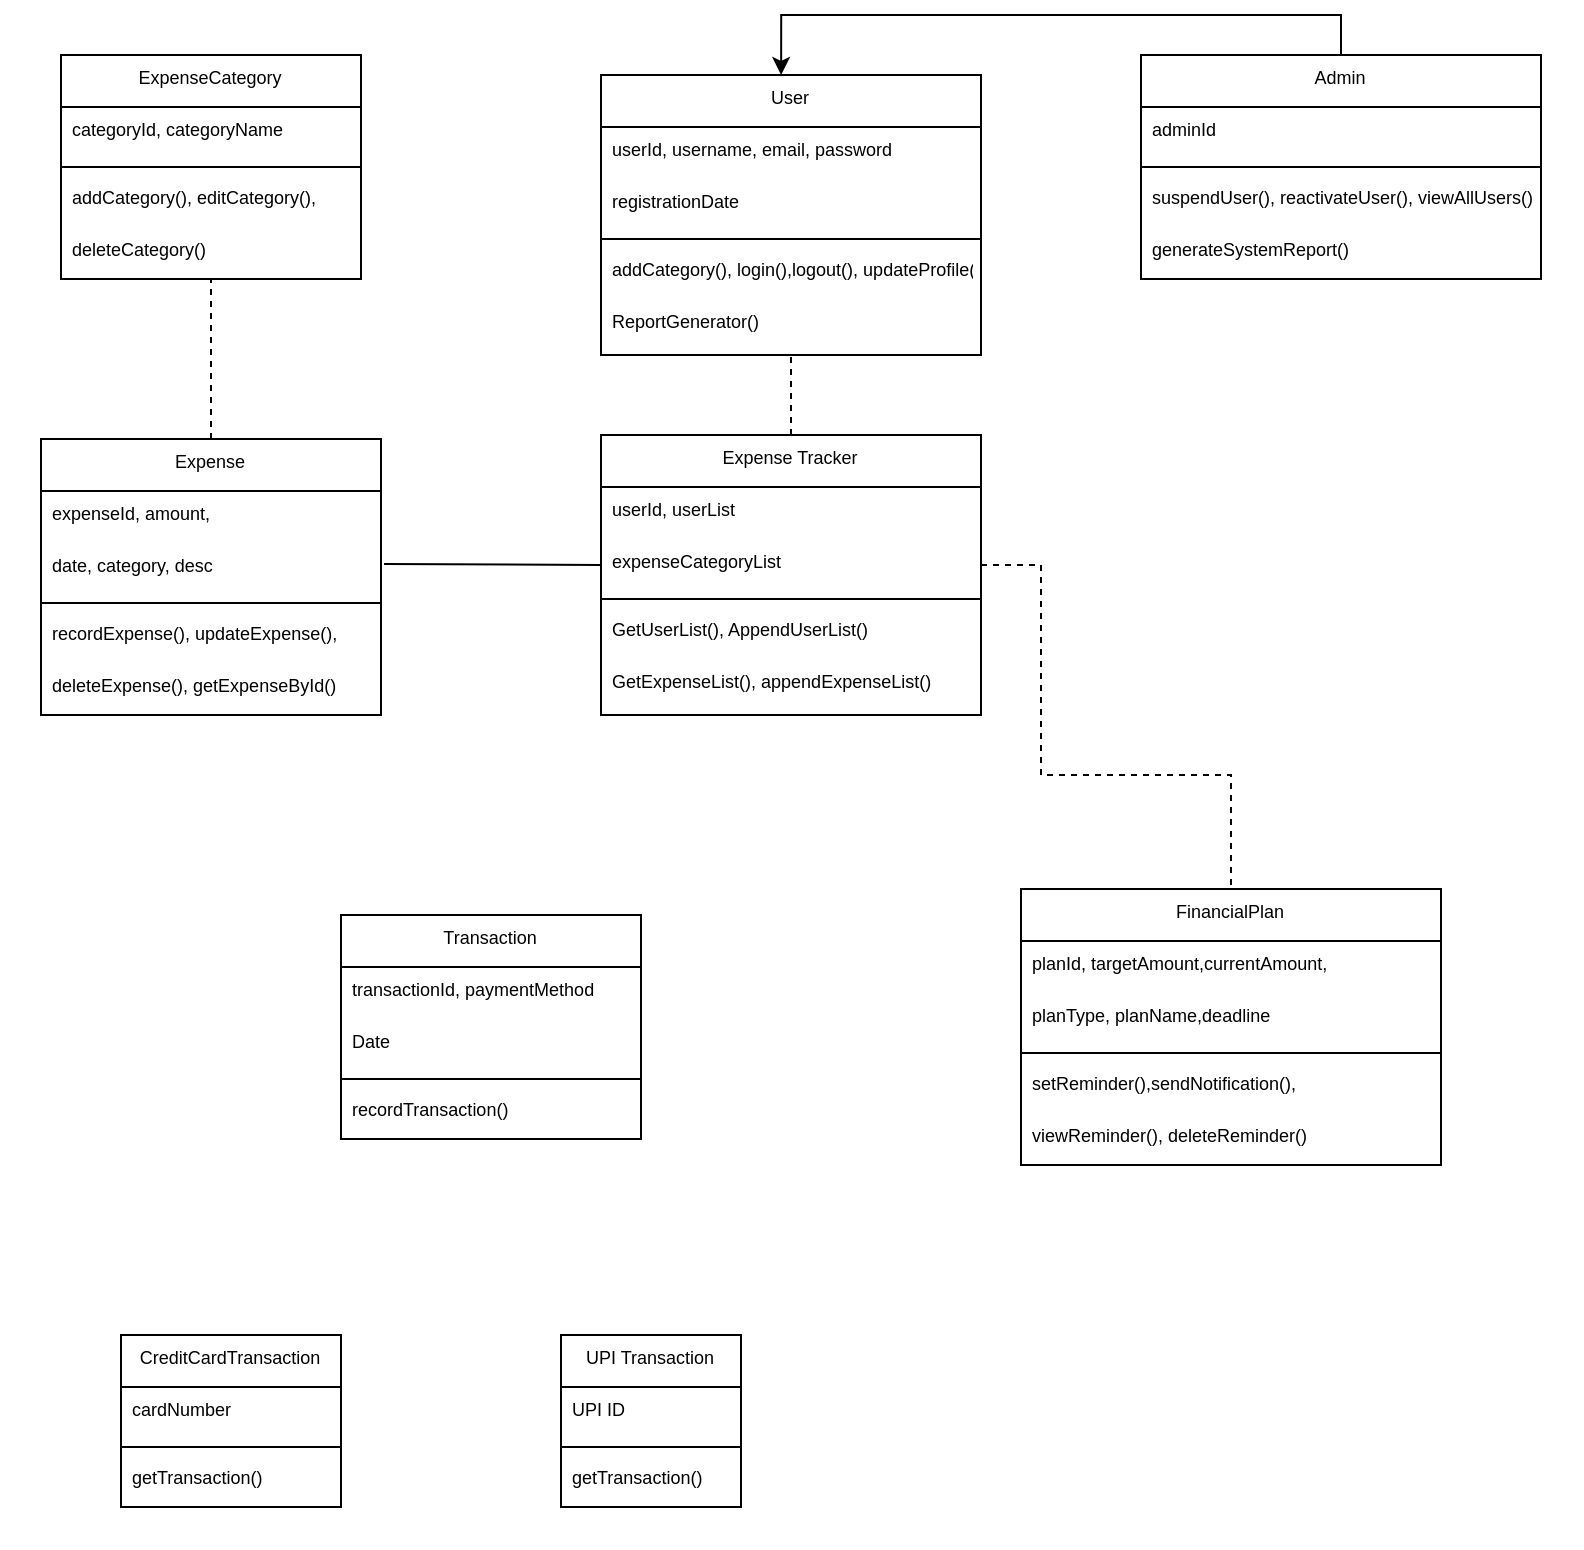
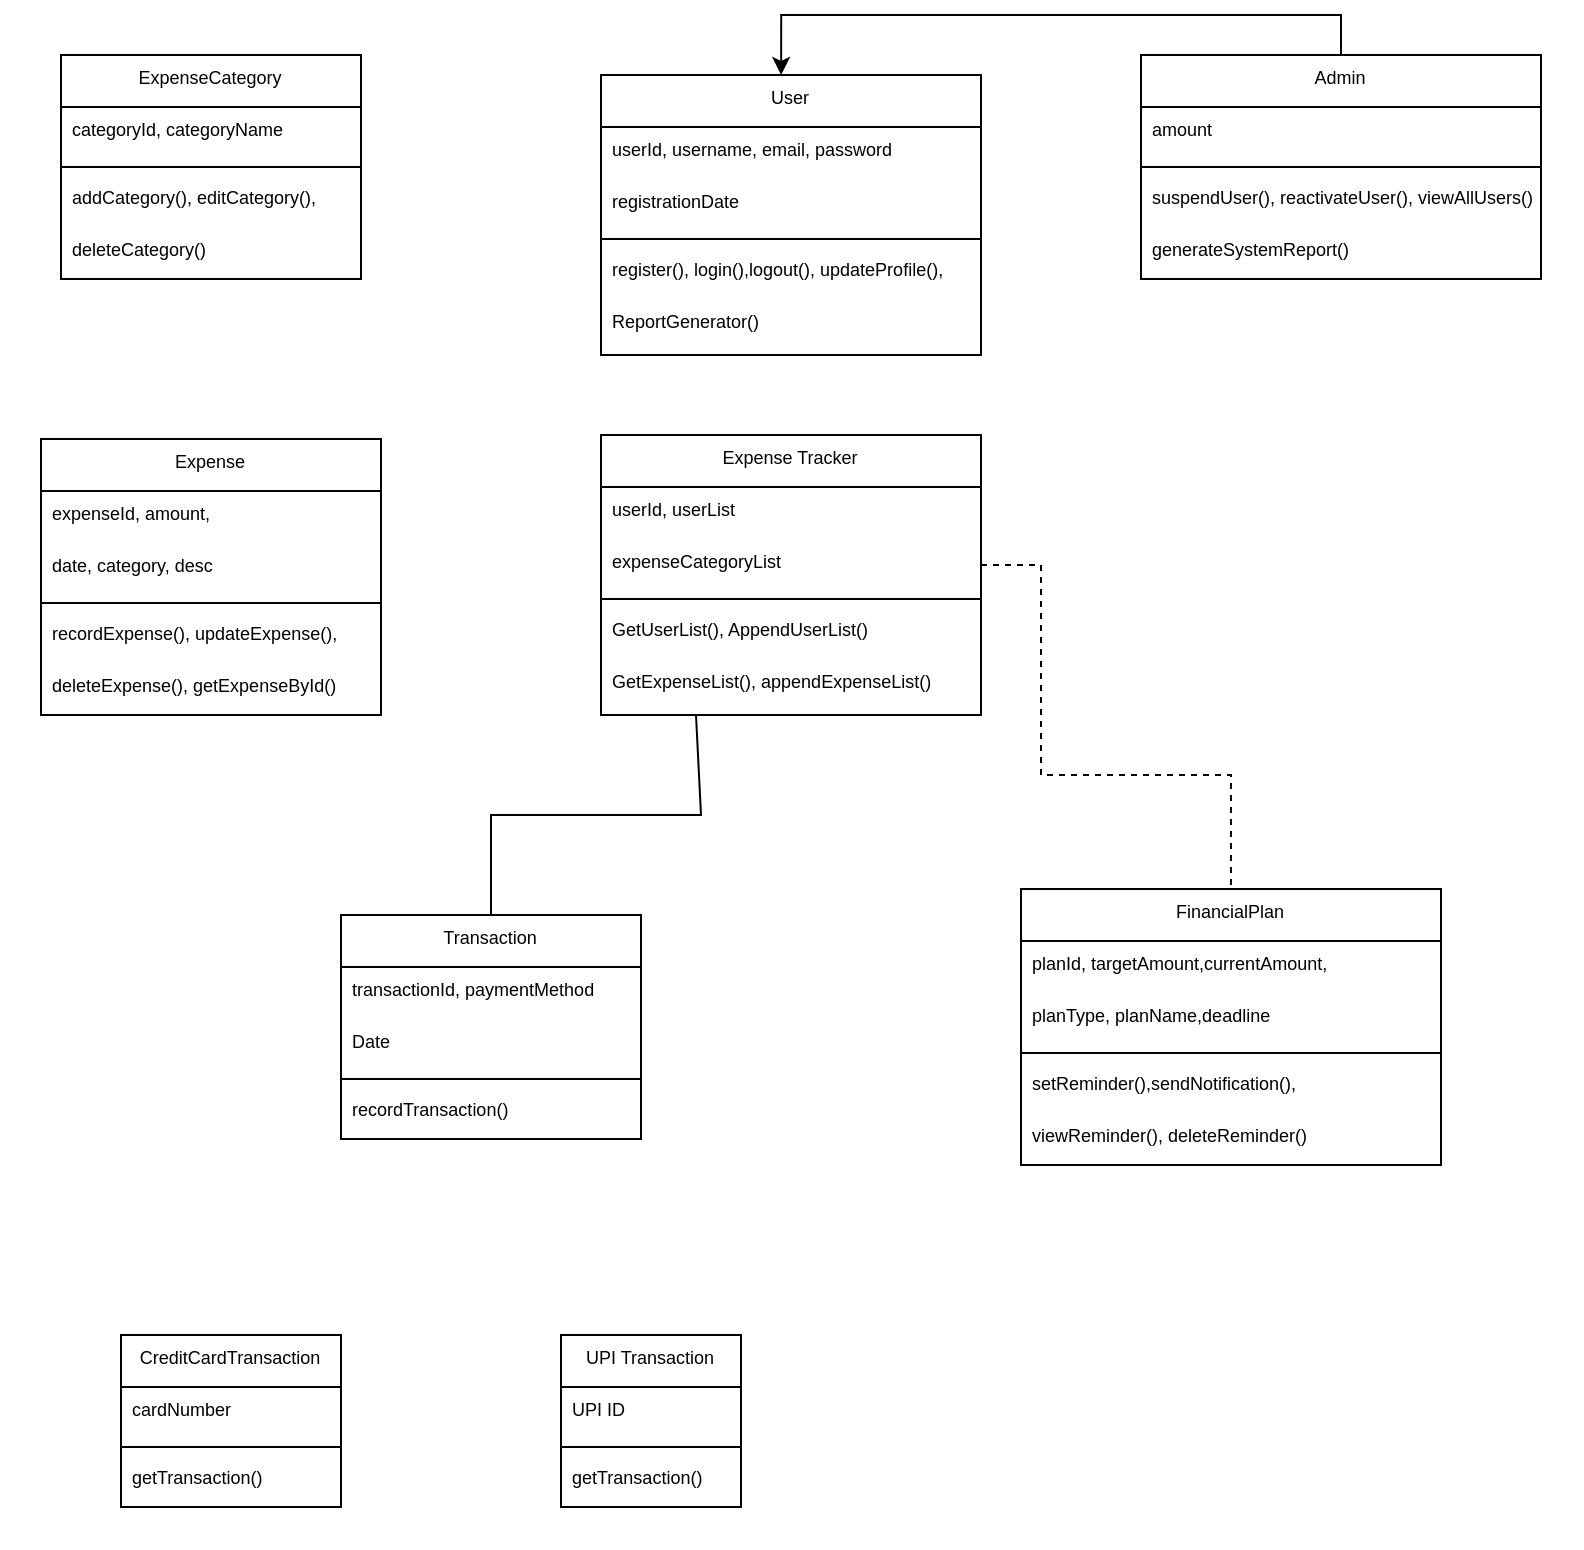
node "adminId": label "adminId" -> "amount"
node "addCategory(), login(),logout(), updateProfile(),": label "addCategory(), login(),logout(), updateProfile()," -> "register(), login(),logout(), updateProfile(),"
edge "ExpenseCategory" -- "Expense": removed
edge "User" -- "Expense Tracker": removed
edge "expenseCategoryList" -- "date, category, desc": removed
edge "Expense Tracker" -- "Transaction": added
